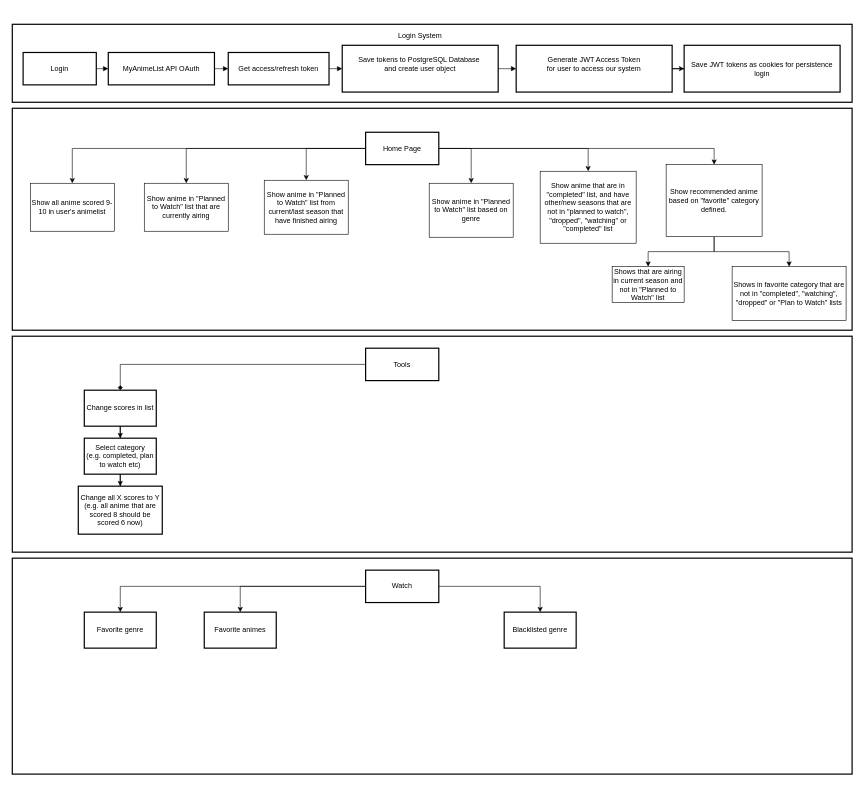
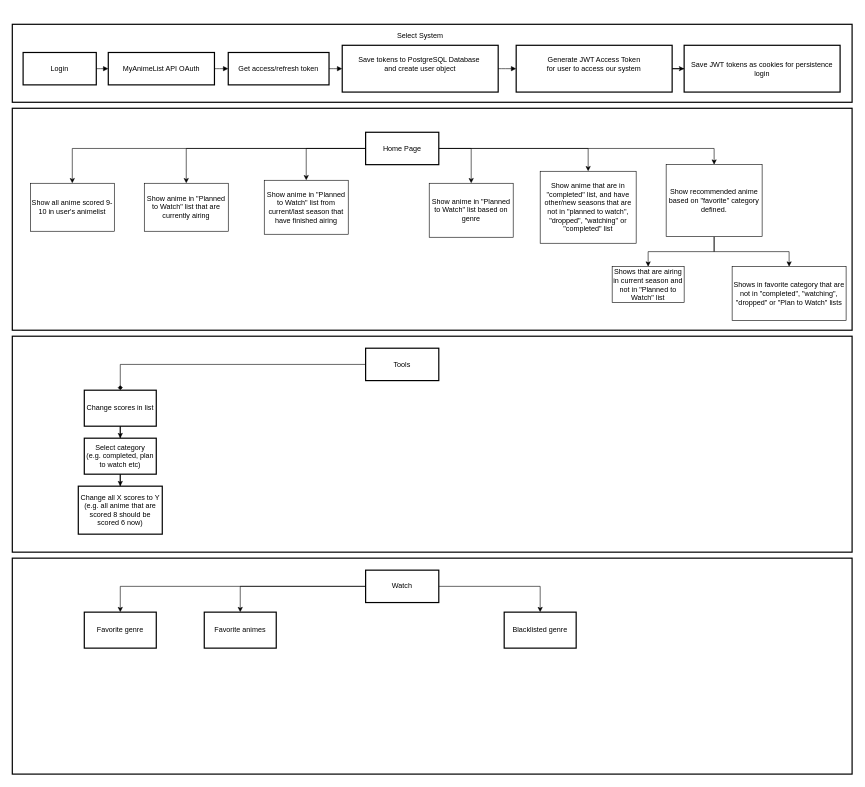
node "Login System": label "Login System" -> "Select System"
